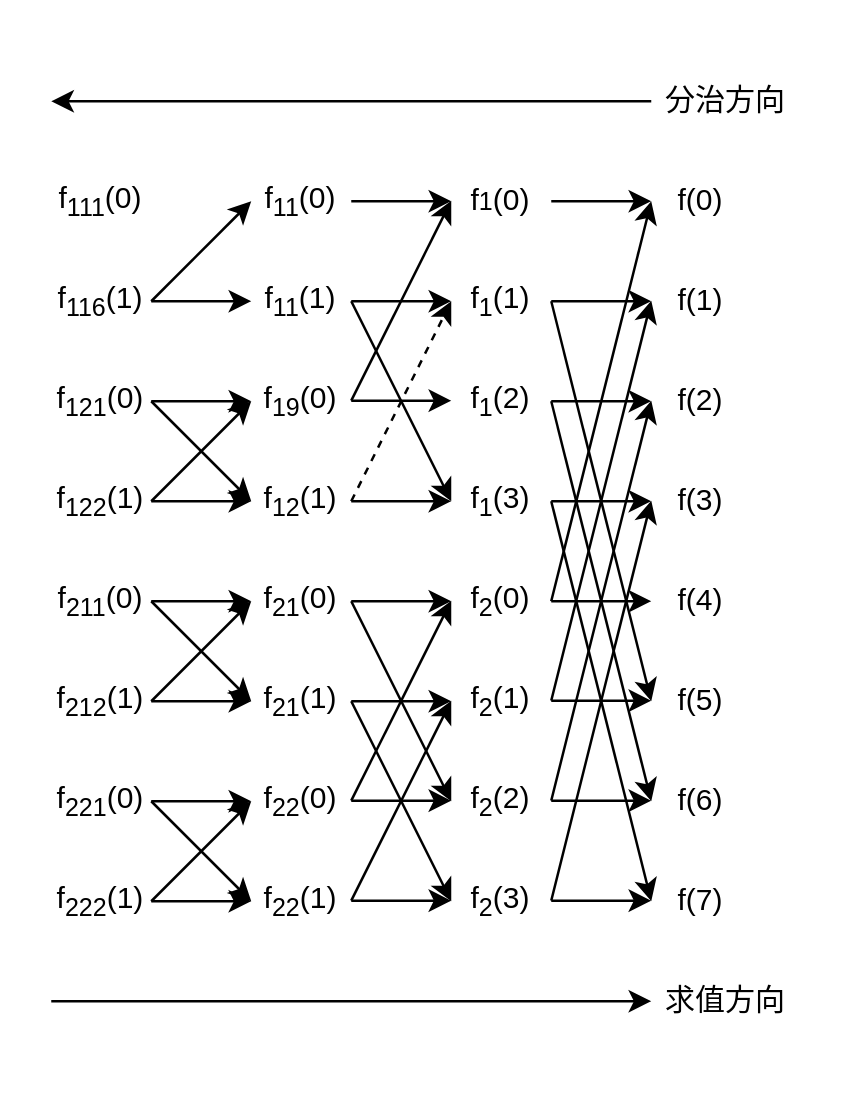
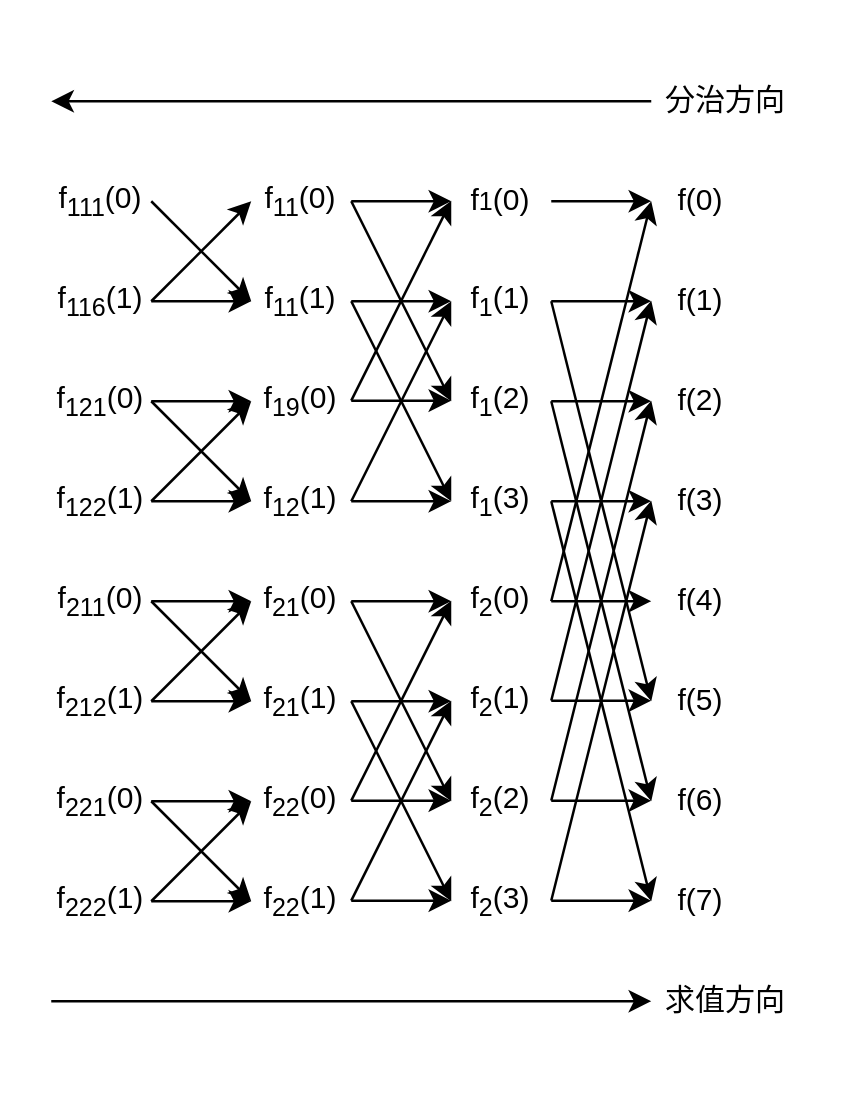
edge "f111(0)" -> "f11(1)": added
edge "f11(0)" -> "f1(2)": added
edge "f12(1)" -> "f1(1)": style dashed -> solid
